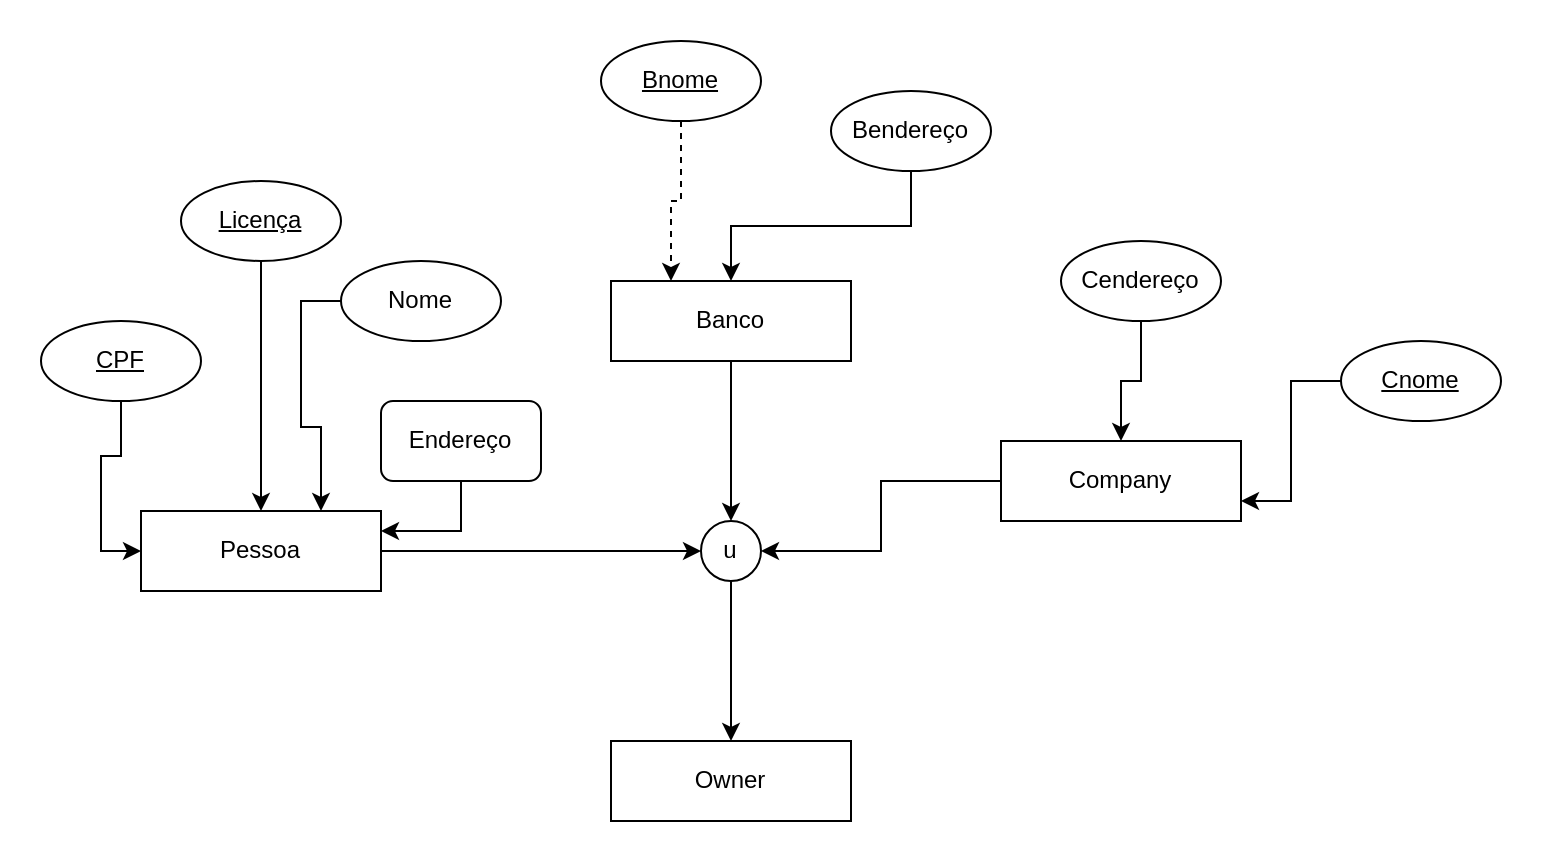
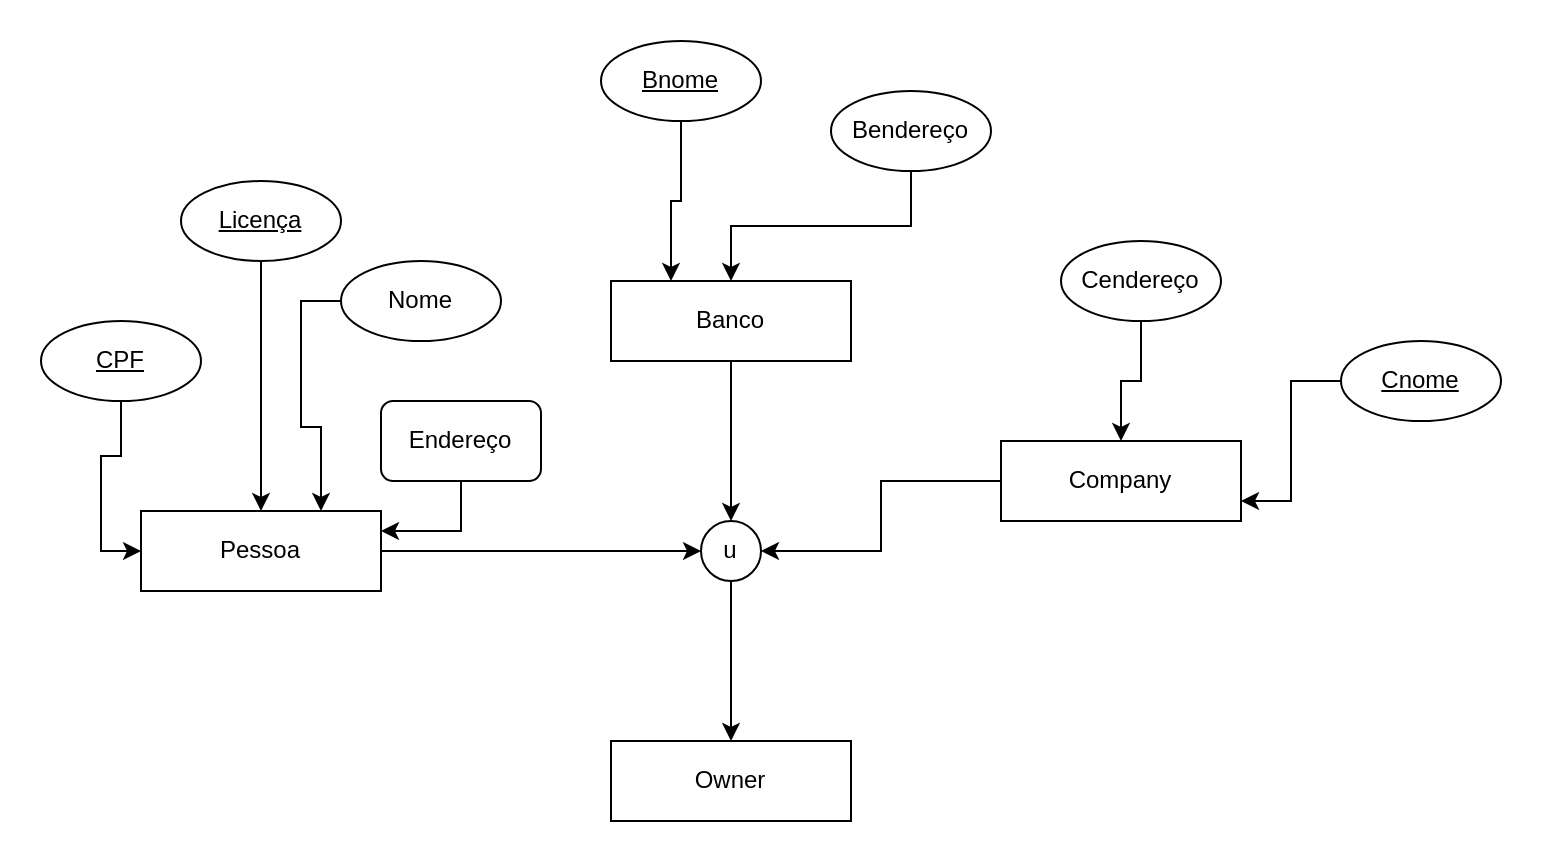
edge "Bnome" -> "Banco": style dashed -> solid
